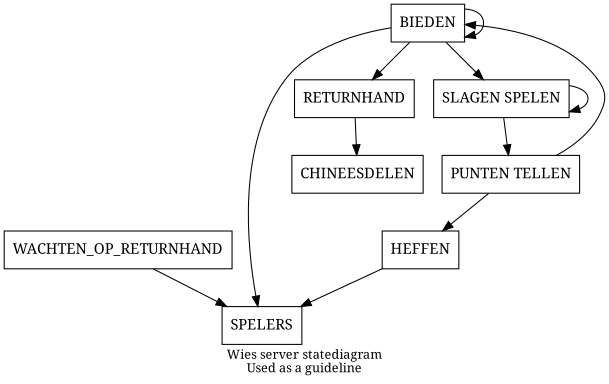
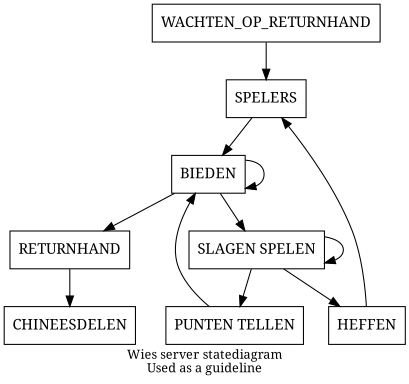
edge "BIEDEN" -> "SPELERS": reversed
edge "PUNTEN TELLEN" -> "HEFFEN": now "SLAGEN SPELEN" -> "HEFFEN"
